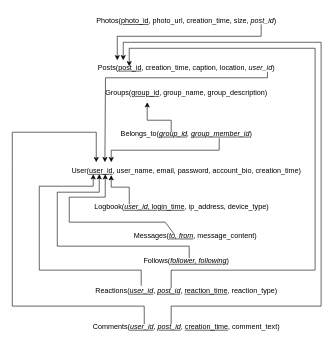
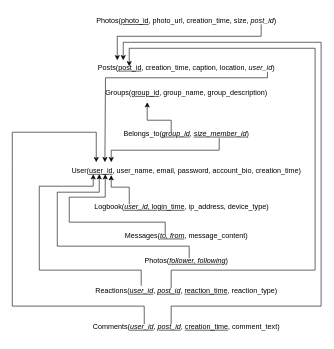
node "Belongs_to(group_id, group_member_id)": label "Belongs_to(group_id, group_member_id)" -> "Belongs_to(group_id, size_member_id)"
node "Messages(to, from, message_content)": moved (195, 236) -> (186, 236)
node "Follows(follower, following)": label "Follows(follower, following)" -> "Photos(follower, following)"
